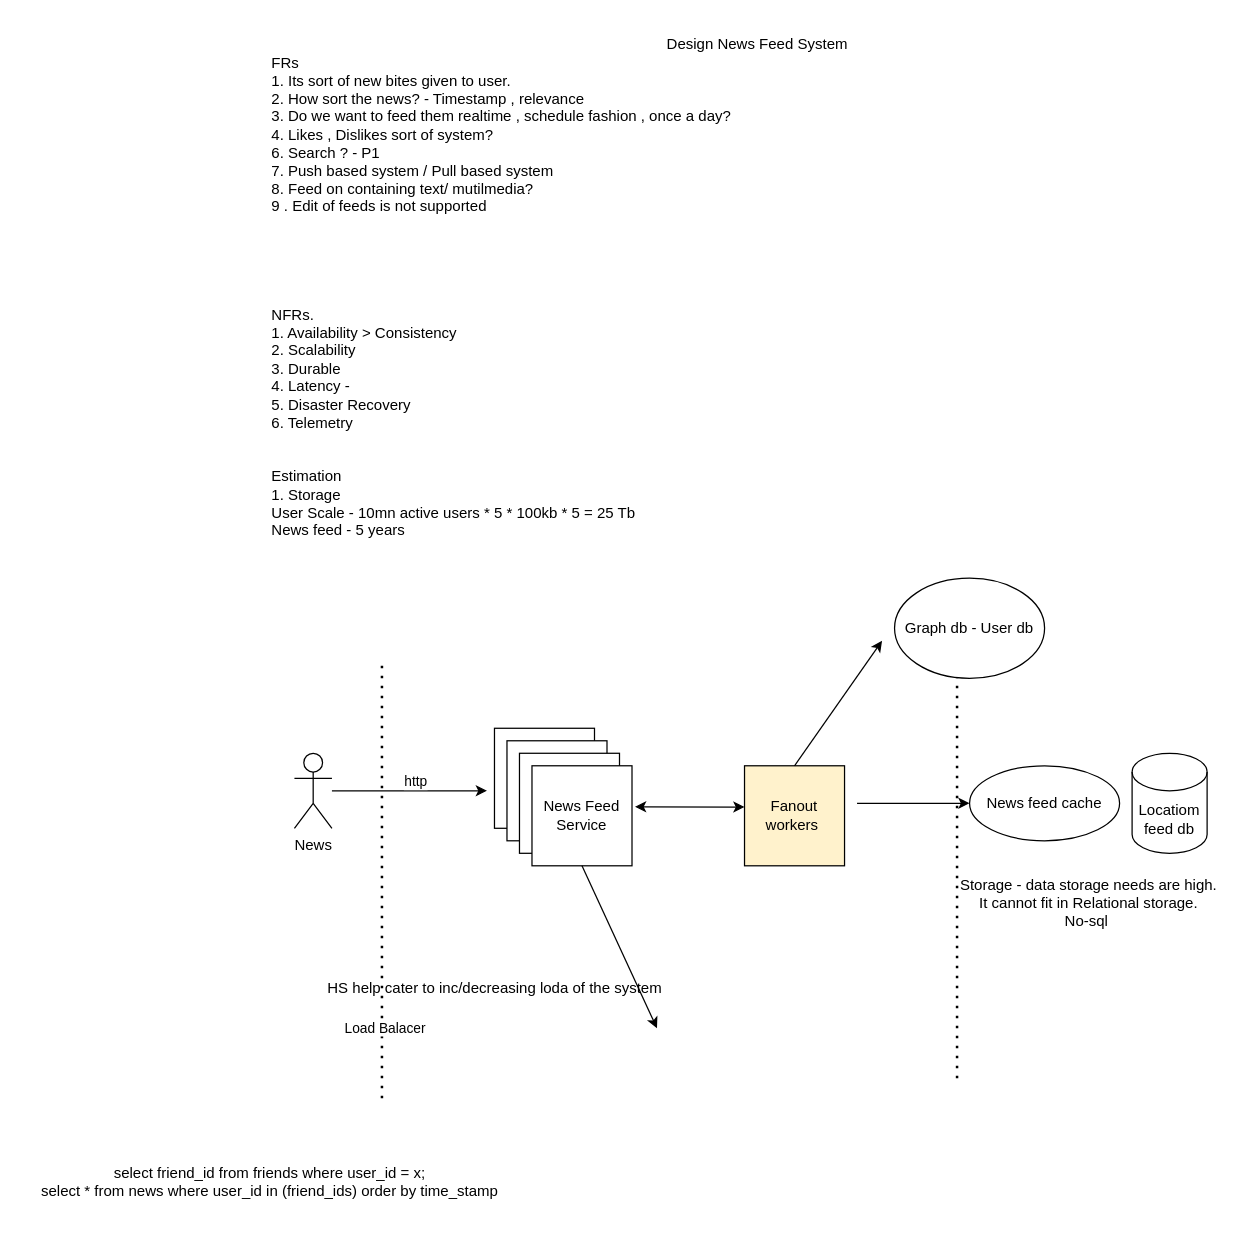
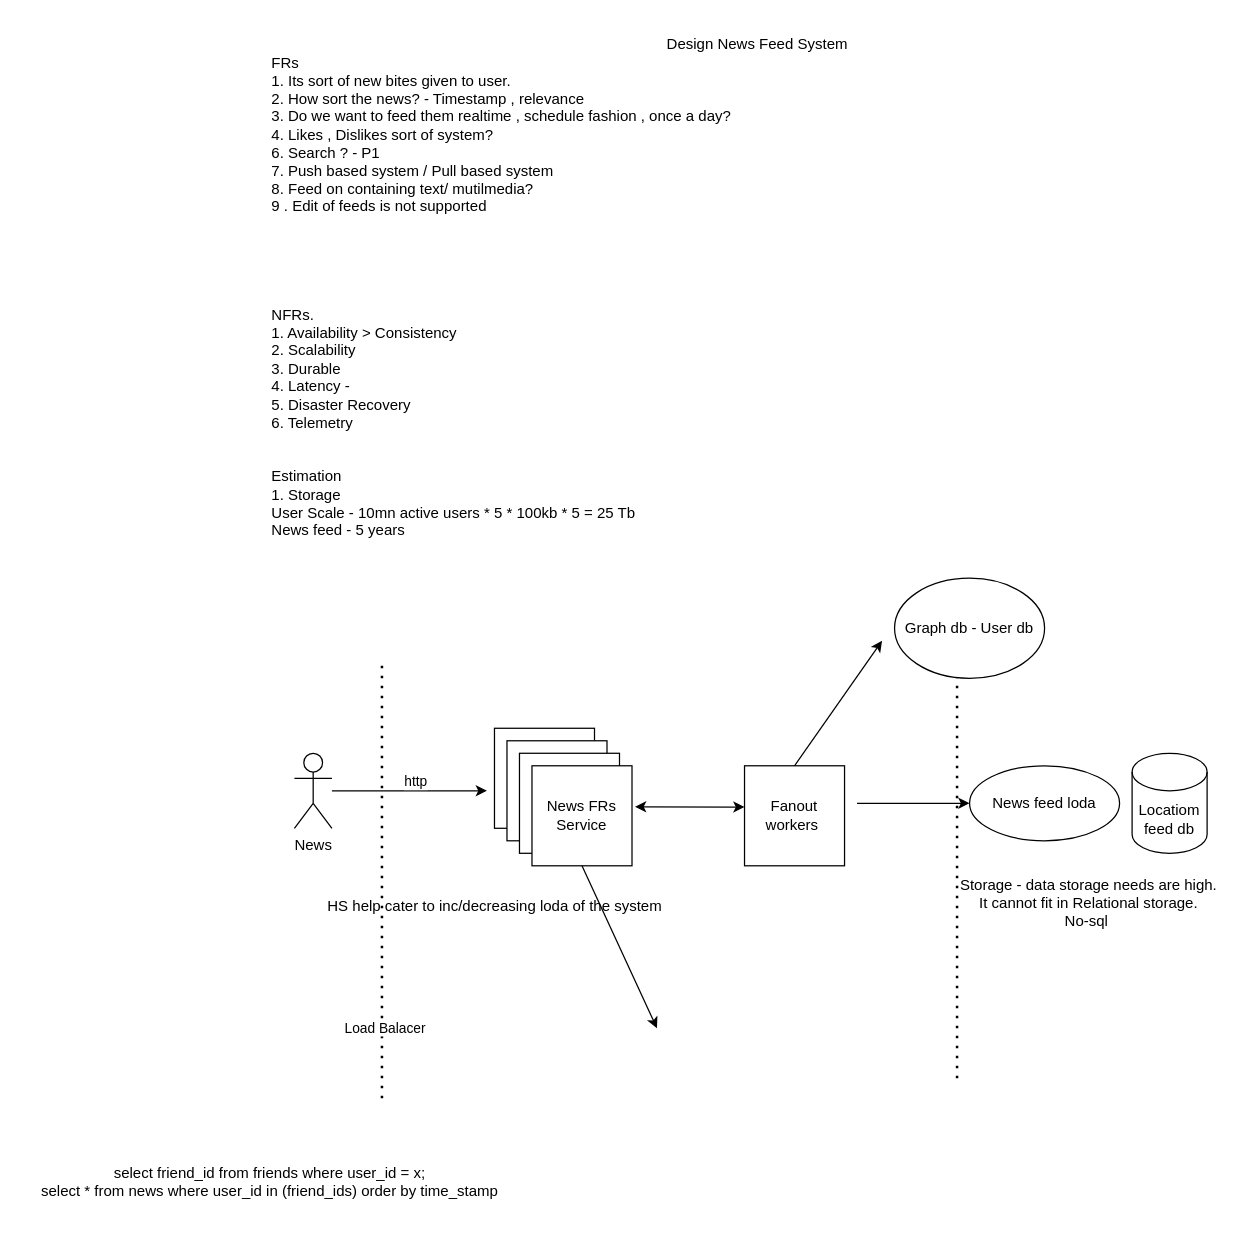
node "News feed cache": label "News feed cache" -> "News feed loda"
node "News Feed Service": label "News Feed Service" -> "News FRs Service"
node "Fanout workers": fillcolor #fff2cc -> #ffffff
node "HS help cater to inc/decreasing loda of the system": moved (494, 988) -> (494, 907)
